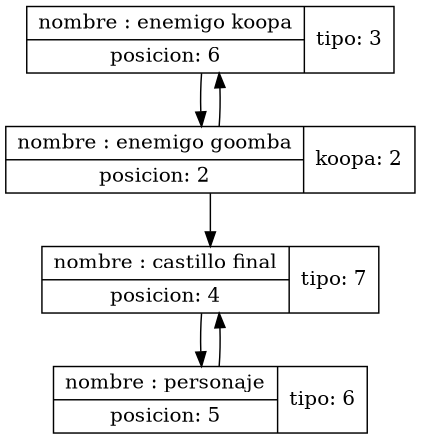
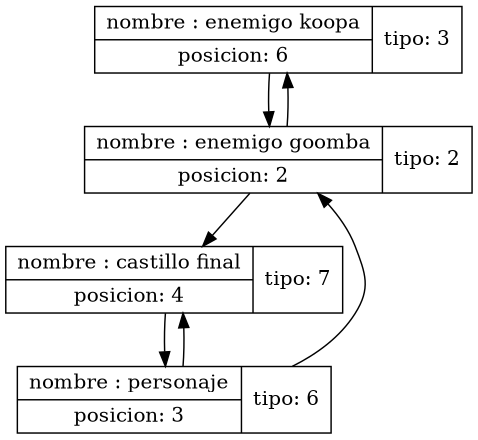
node "nombre : enemigo goomba": text "koopa: 2" -> "tipo: 2"
edge "nombre : personaje" -> "nombre : enemigo goomba": added
node "nombre : personaje": text "posicion: 5" -> "posicion: 3"
